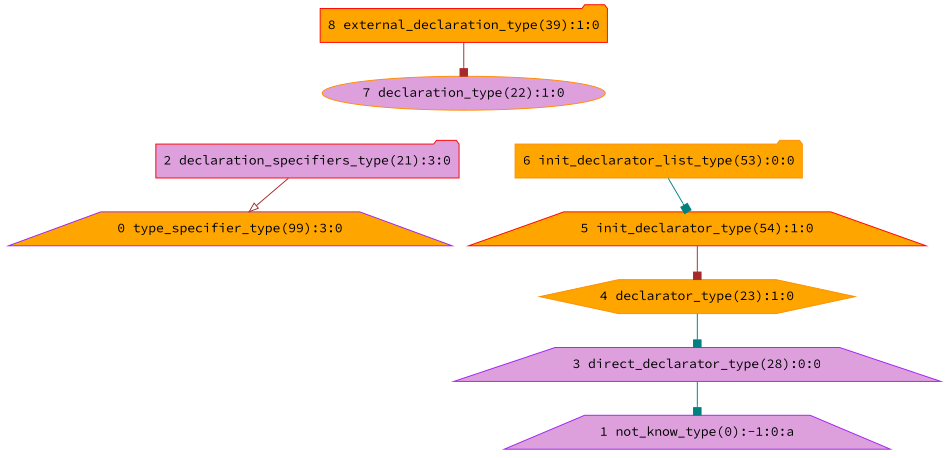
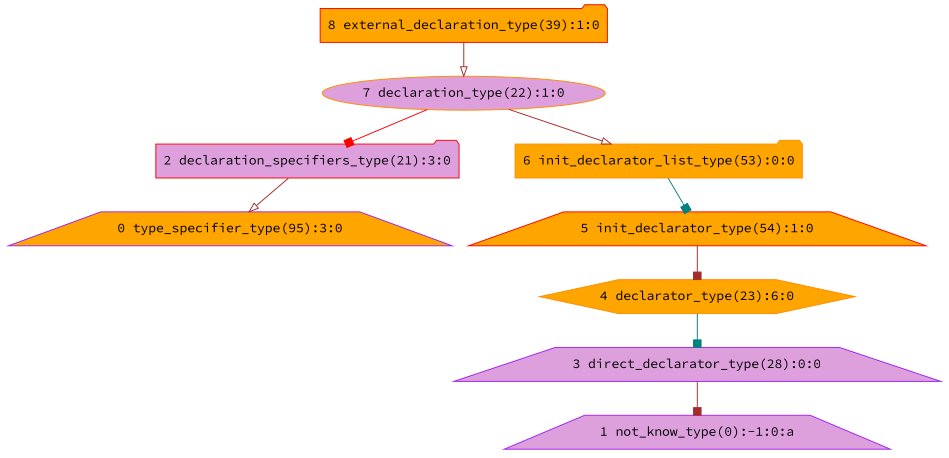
edge "8 external_declaration_type(39):1:0" -> "7 declaration_type(22):1:0": arrowhead box -> onormal
edge "7 declaration_type(22):1:0" -> "2 declaration_specifiers_type(21):3:0": added
edge "7 declaration_type(22):1:0" -> "6 init_declarator_list_type(53):0:0": added
node "0 type_specifier_type(99):3:0": label "0 type_specifier_type(99):3:0" -> "0 type_specifier_type(95):3:0"
node "4 declarator_type(23):1:0": label "4 declarator_type(23):1:0" -> "4 declarator_type(23):6:0"
edge "3 direct_declarator_type(28):0:0" -> "1 not_know_type(0):-1:0:a": color teal -> brown
